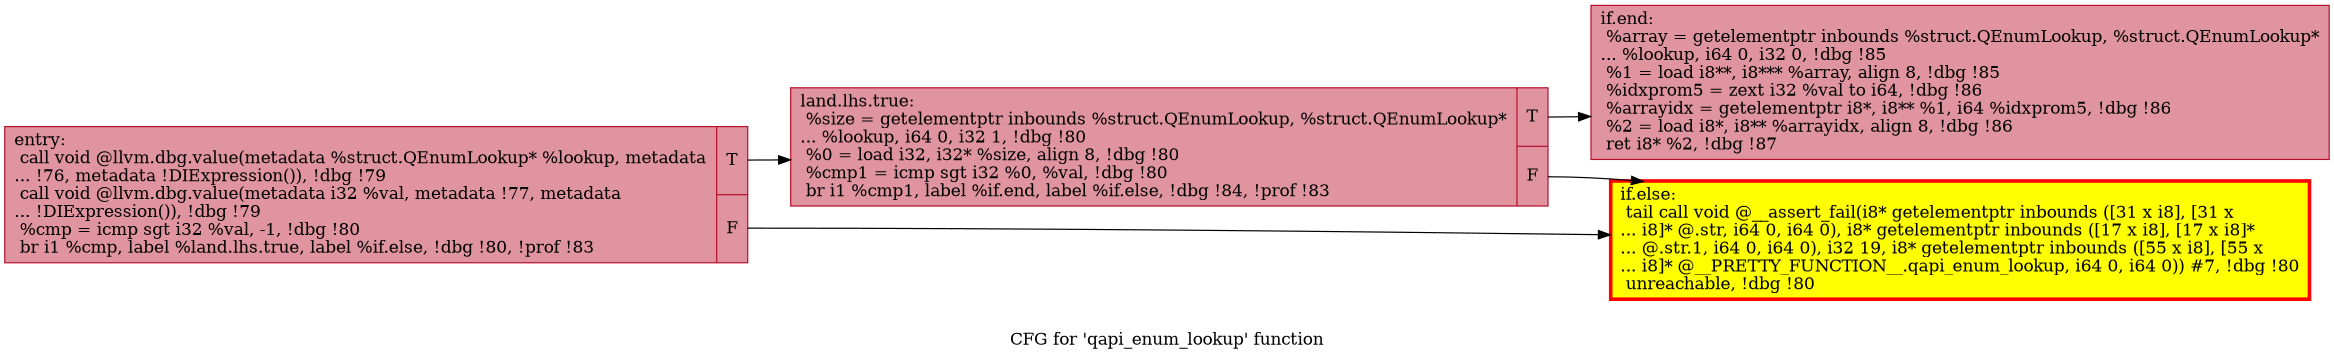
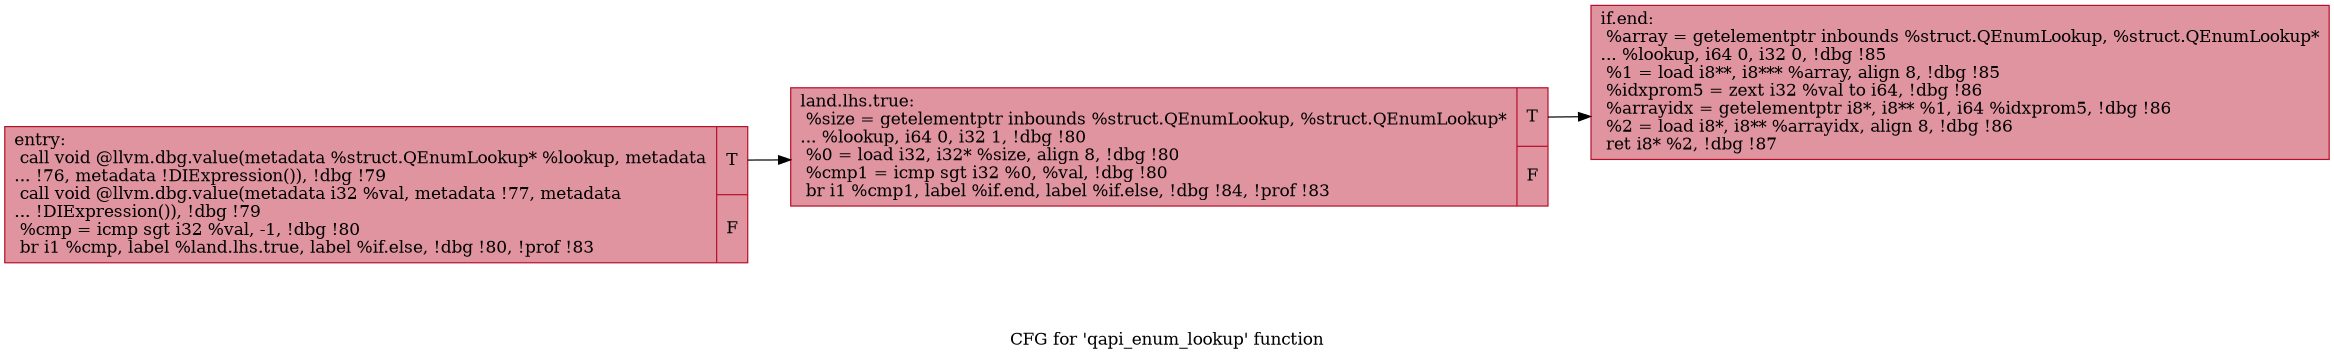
node "if.else:": removed
